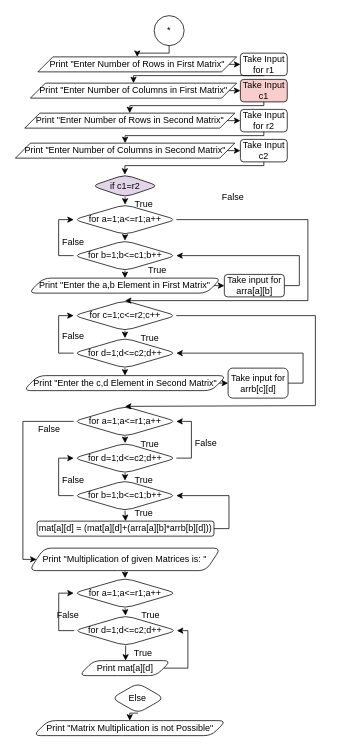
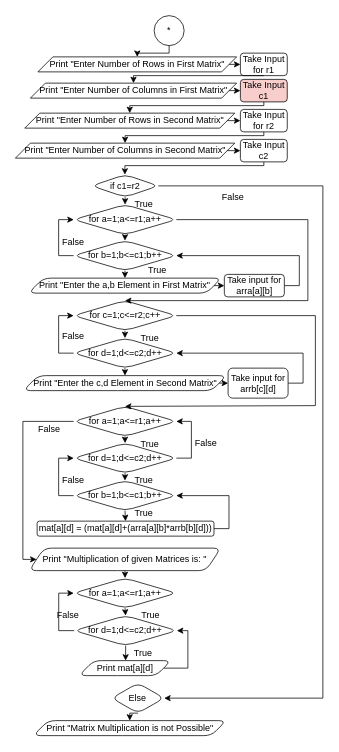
node "if c1=r2": fillcolor #e1d5e7 -> #ffffff
edge "if c1=r2" -> "Else": added
